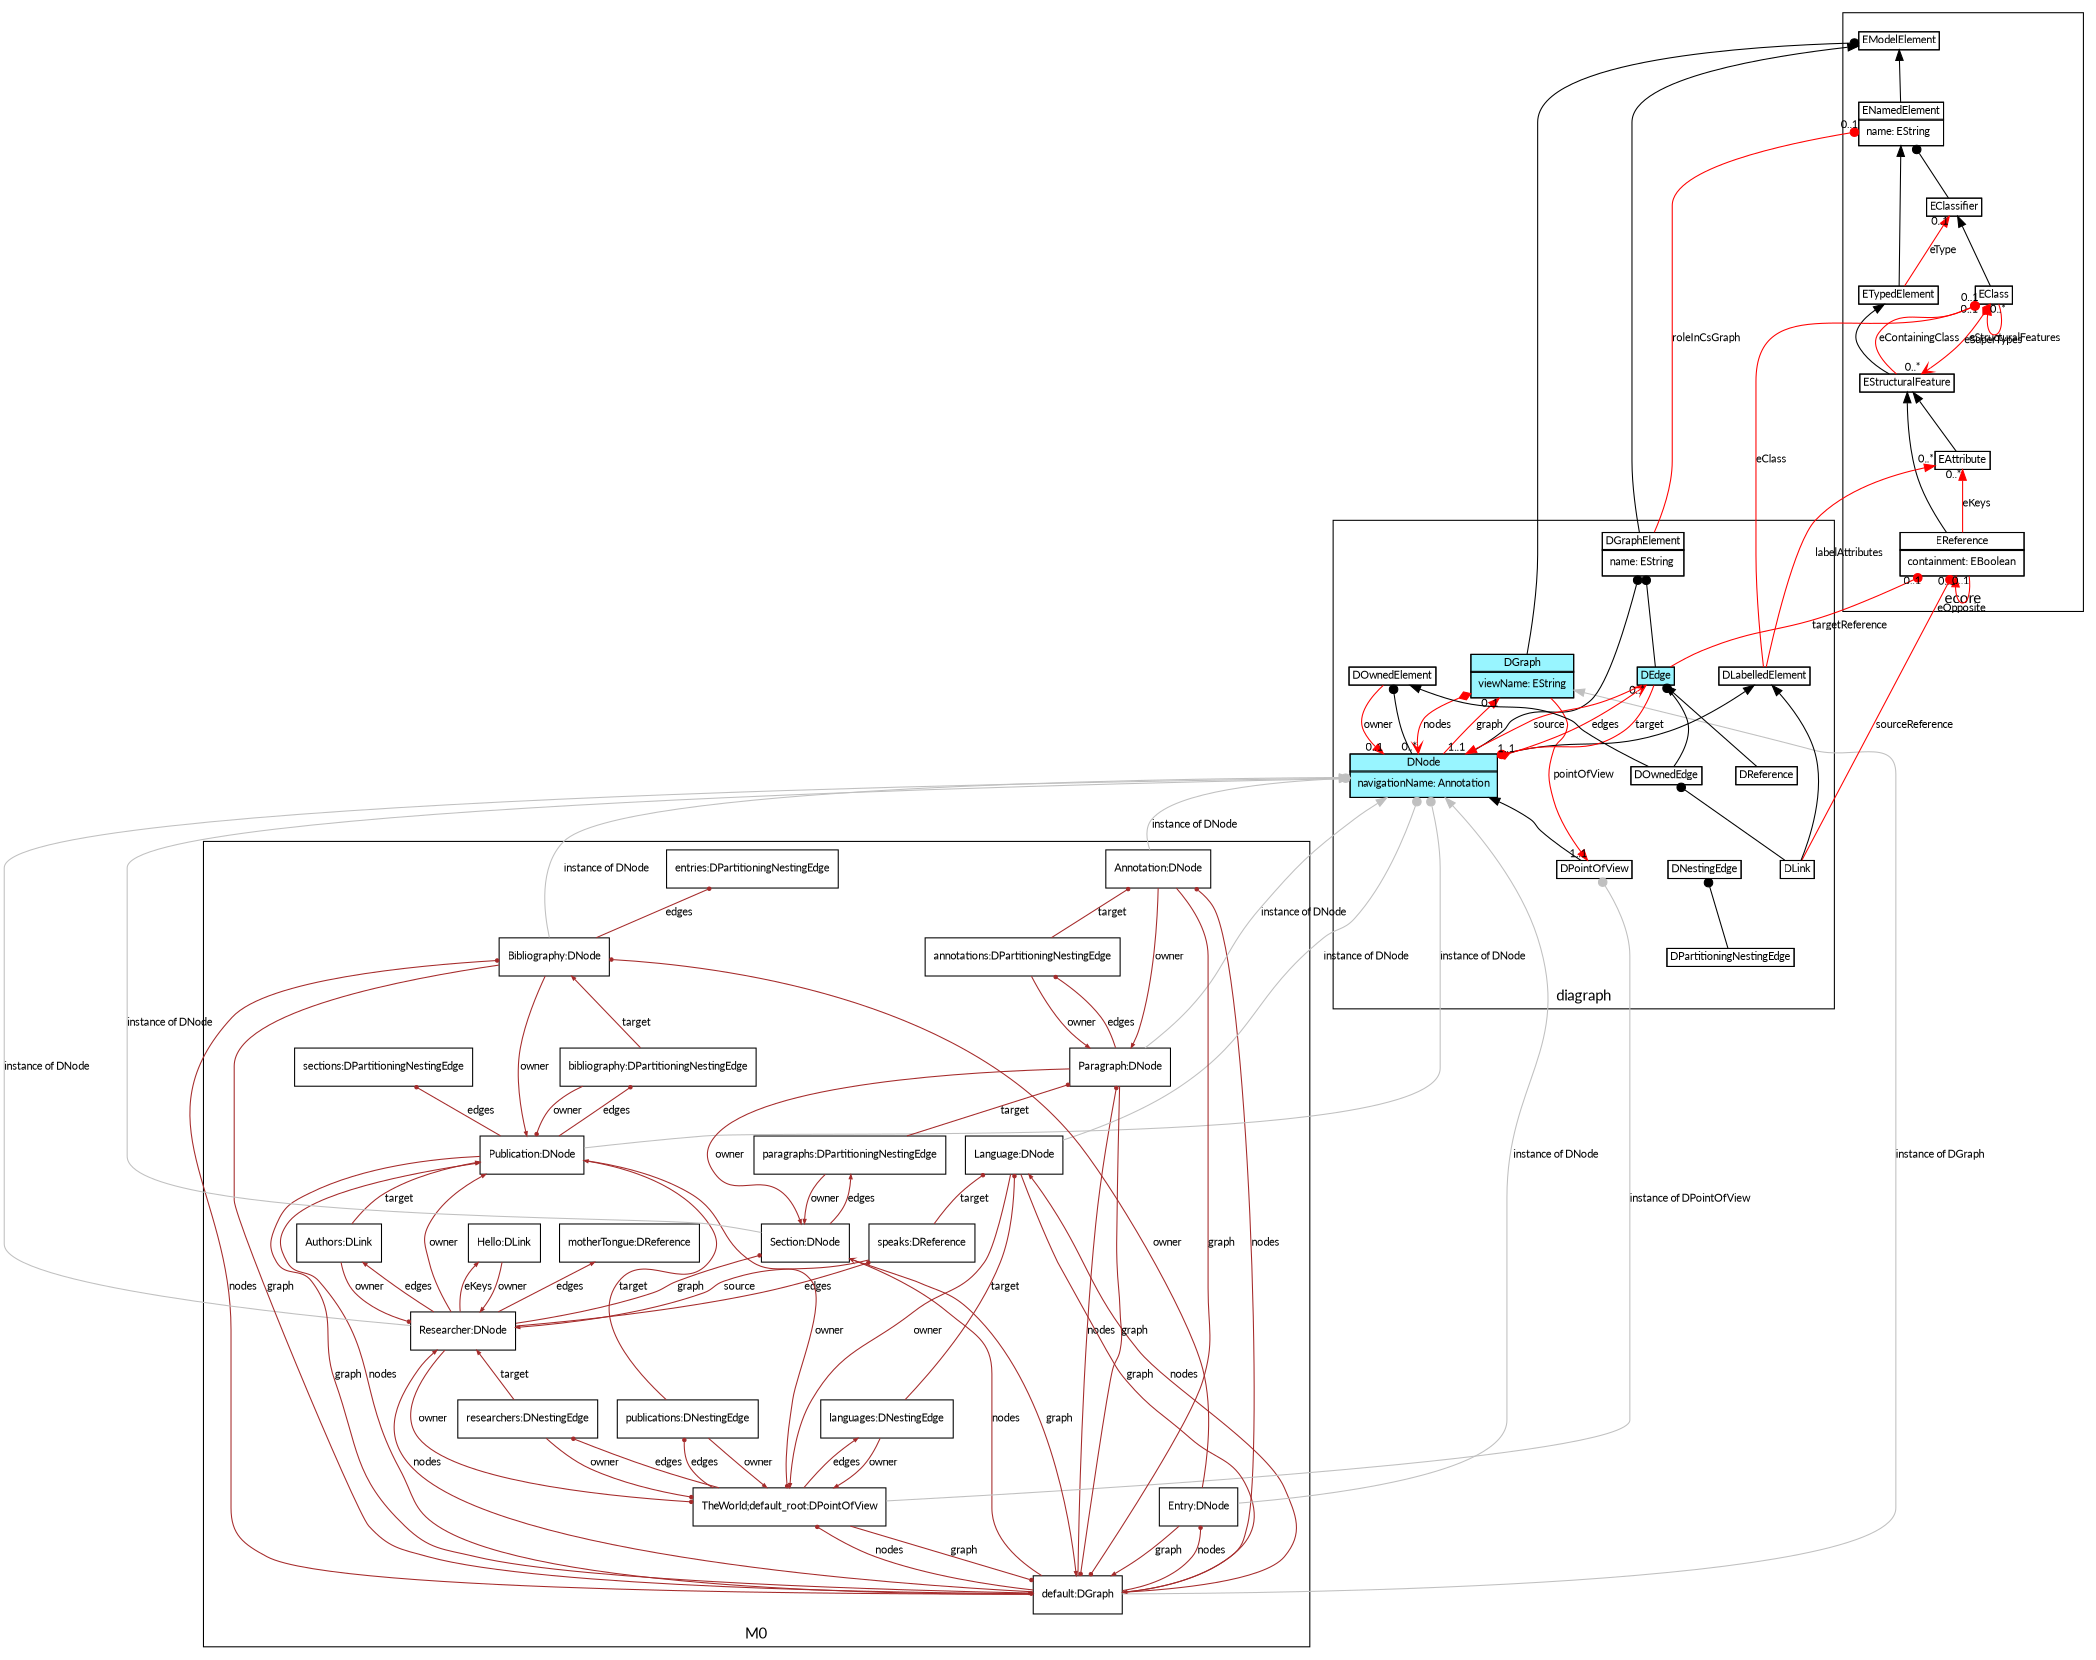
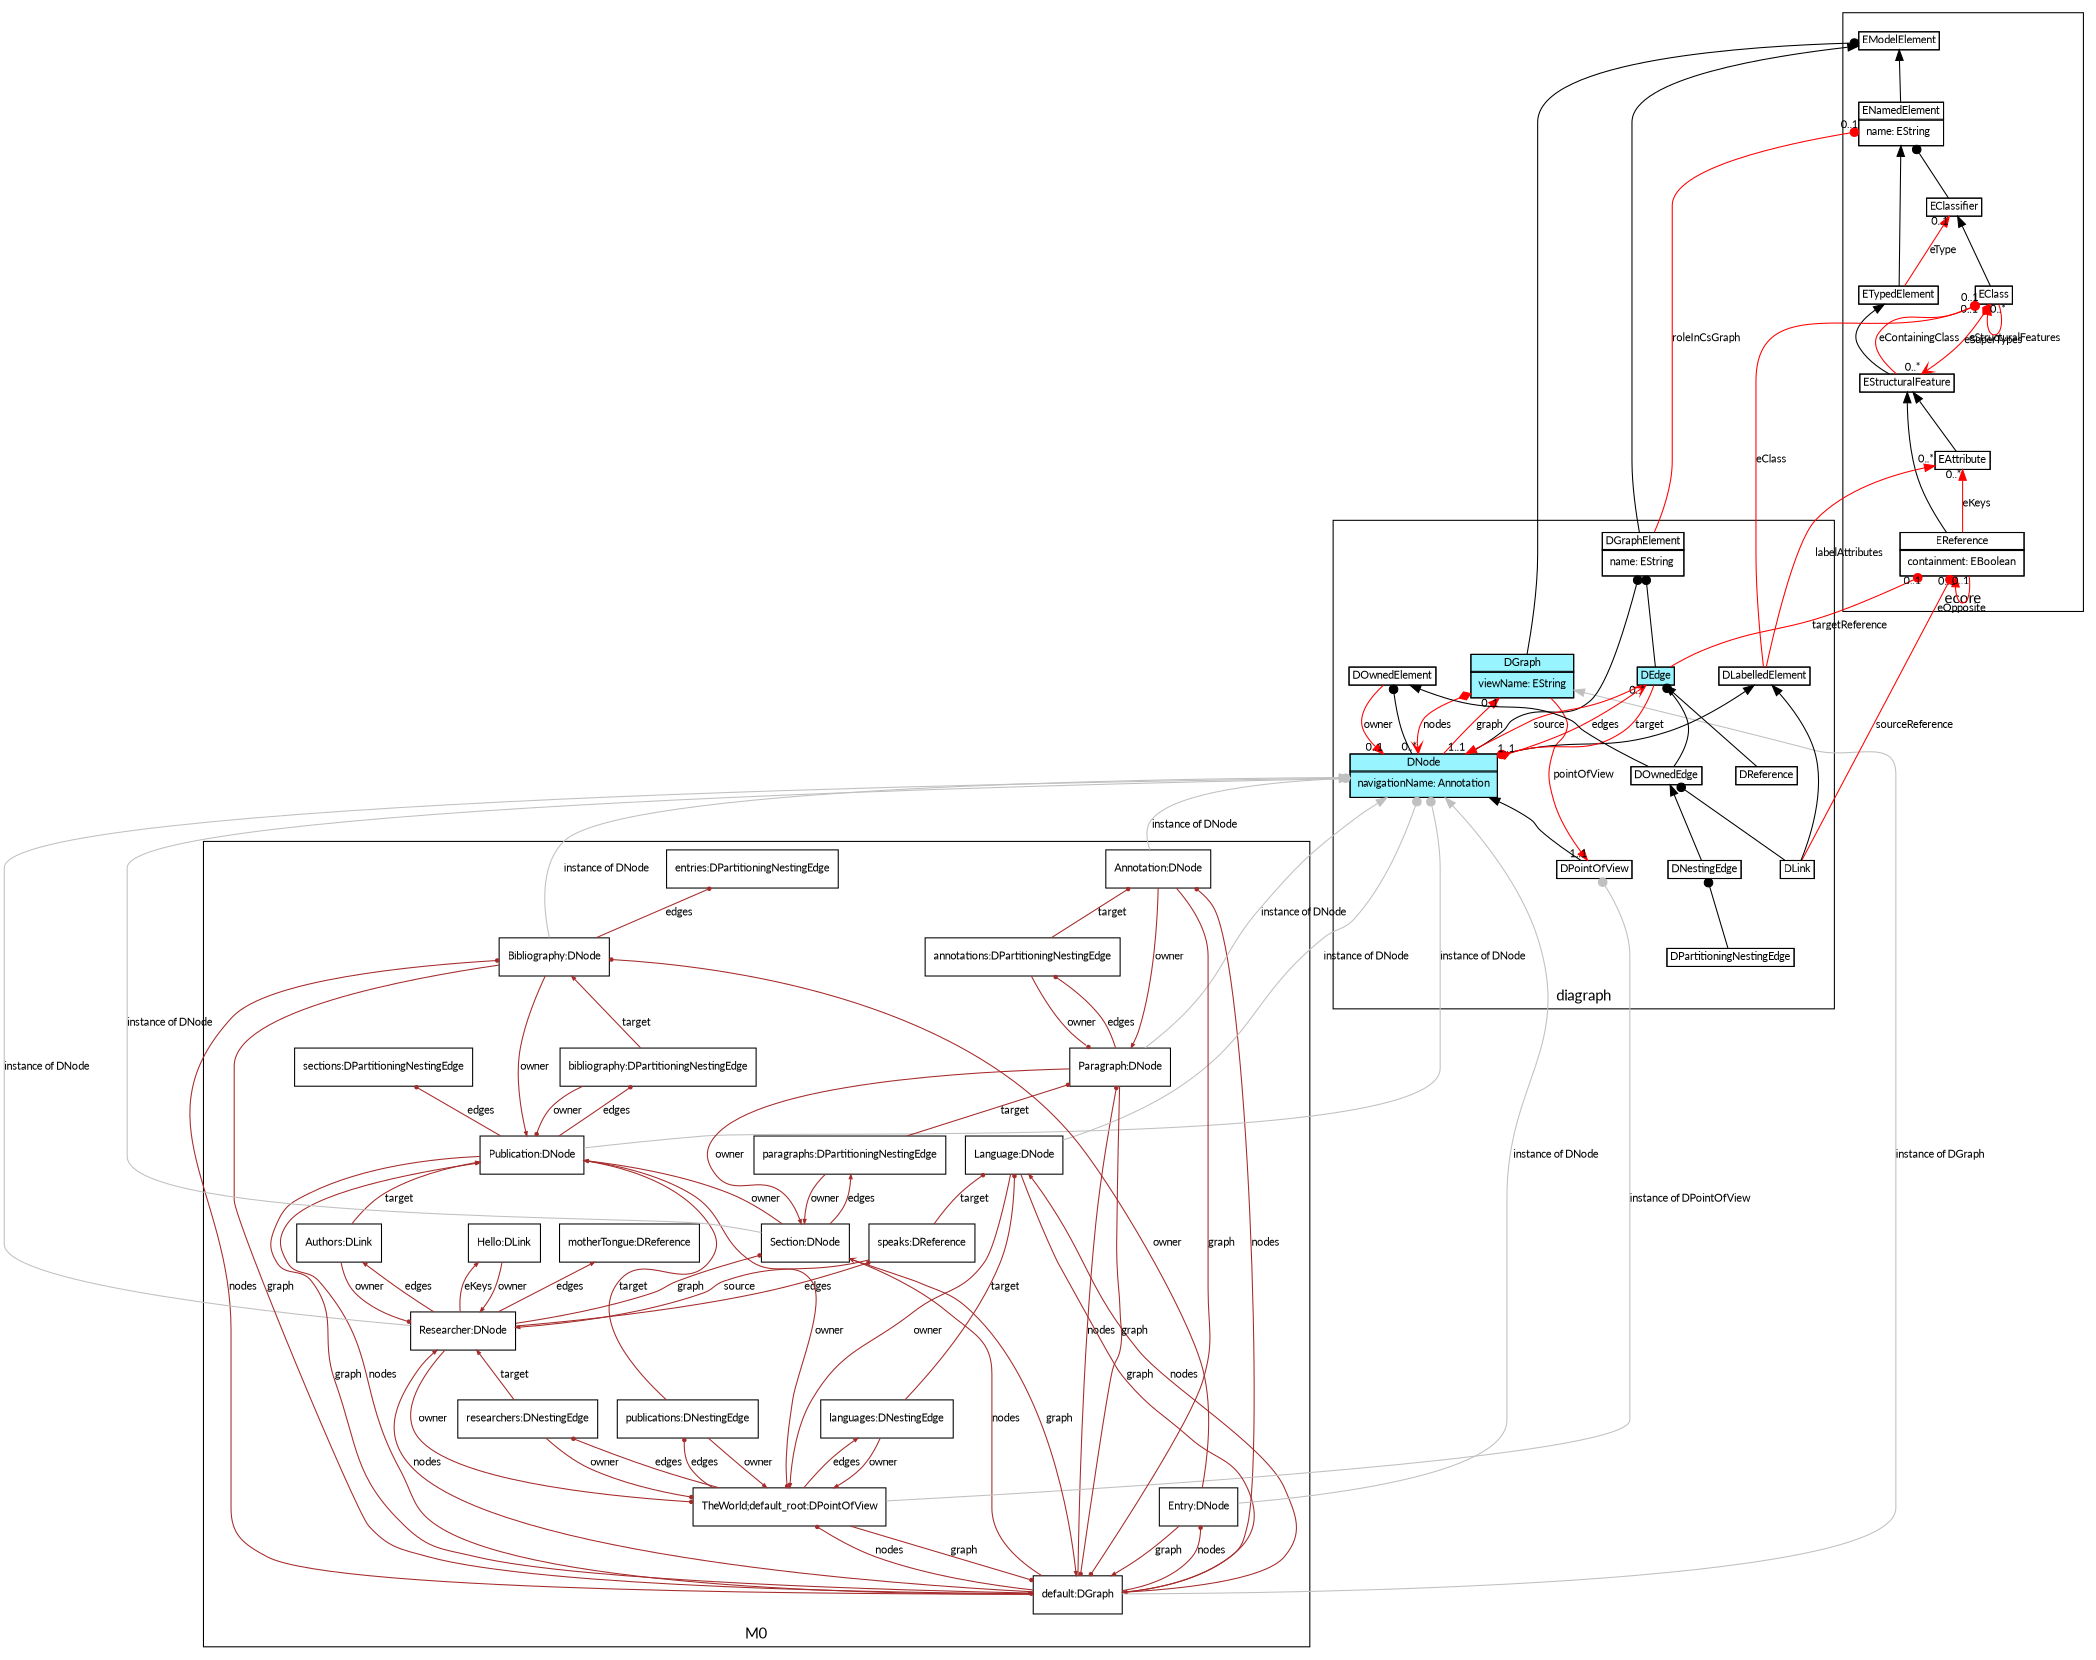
edge "DNestingEdge" -> "DOwnedEdge": added
edge "annotations:DPartitioningNestingEdge" -> "Paragraph:DNode": arrowhead normal -> dot
edge "Researcher:DNode" -> "Publication:DNode": now "Section:DNode" -> "Publication:DNode"
